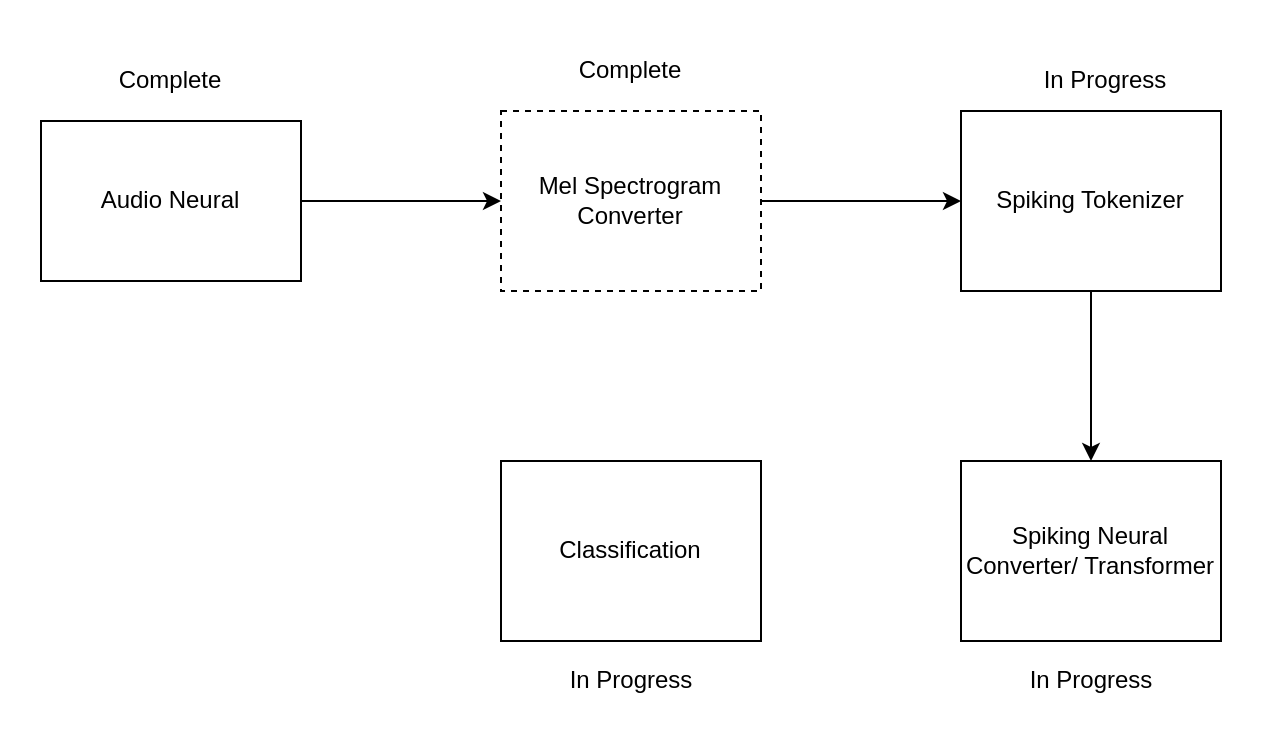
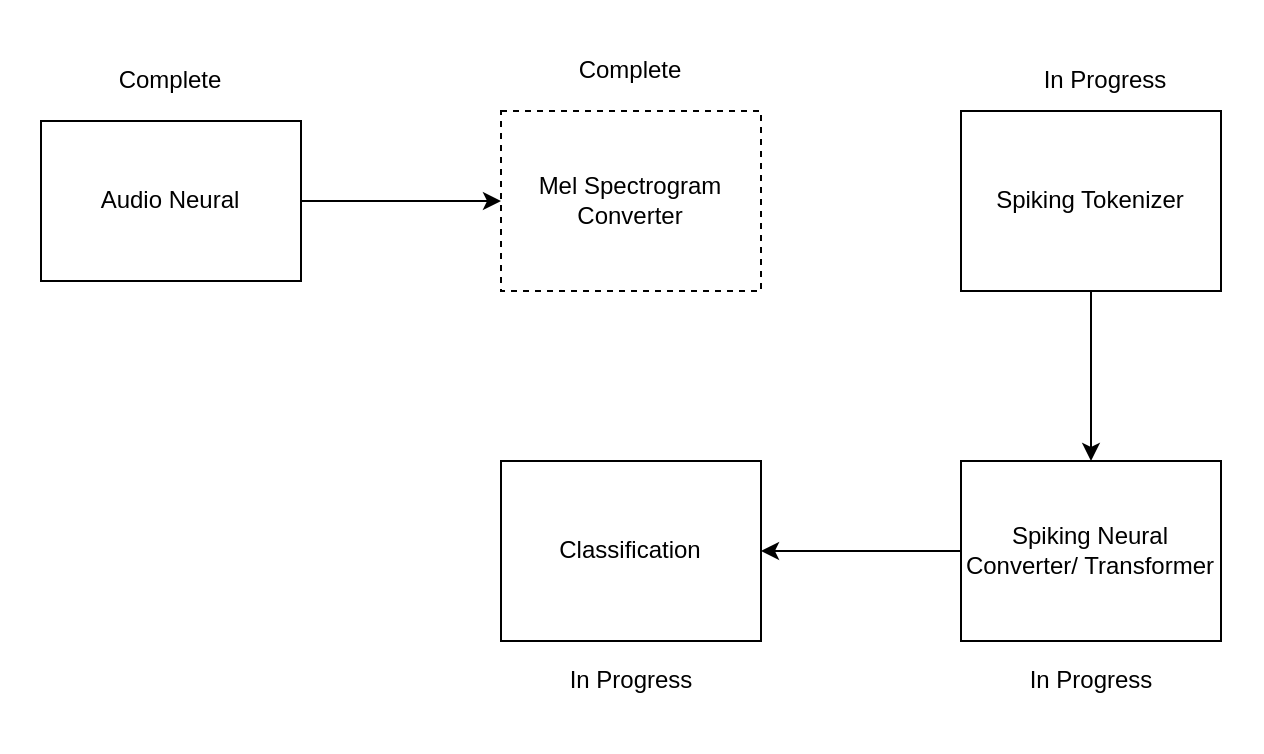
edge "Mel Spectrogram Converter" -> "Spiking Tokenizer": removed
edge "Spiking Neural Converter/ Transformer" -> "Classification": added
